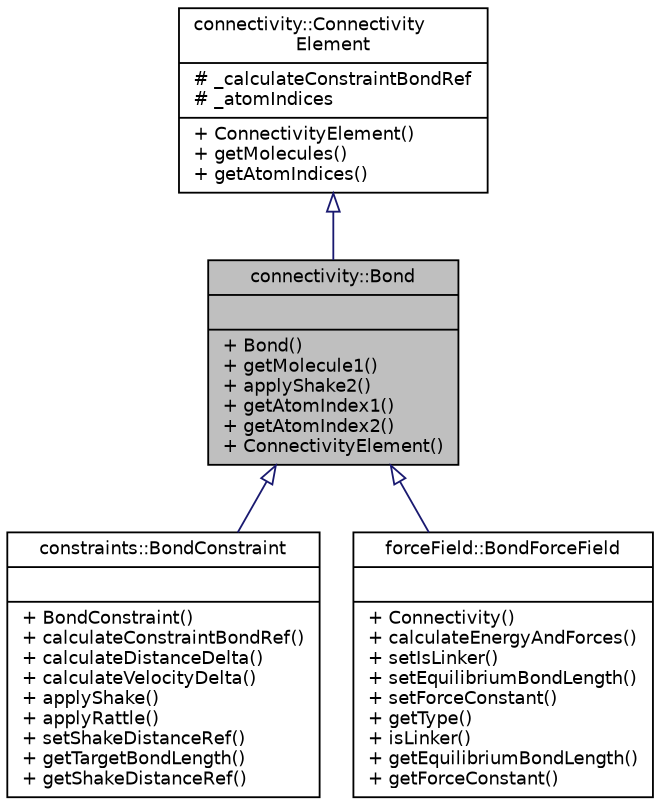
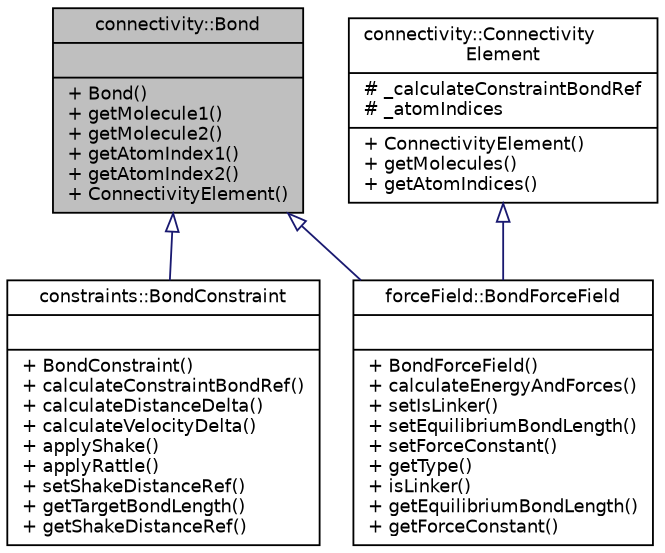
edge "connectivity::Bond" -> "connectivity::Connectivity": now "forceField::BondForceField" -> "connectivity::Connectivity"
node "connectivity::Bond": text "+ applyShake2()" -> "+ getMolecule2()"
node "forceField::BondForceField": text "+ Connectivity()" -> "+ BondForceField()"
